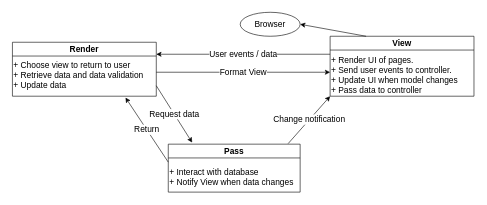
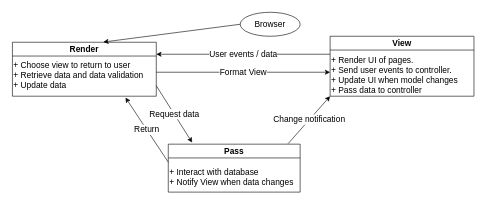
edge "View" -> "Browser": removed
edge "Browser" -> "Render": added
